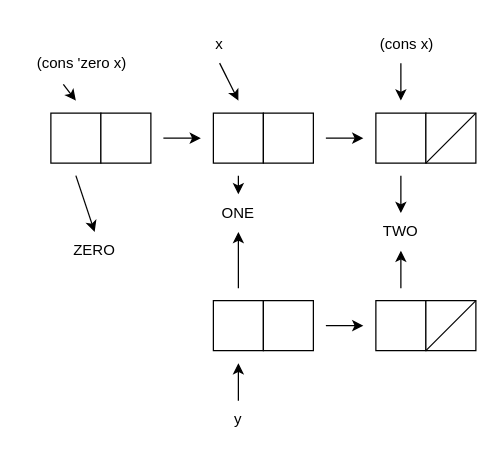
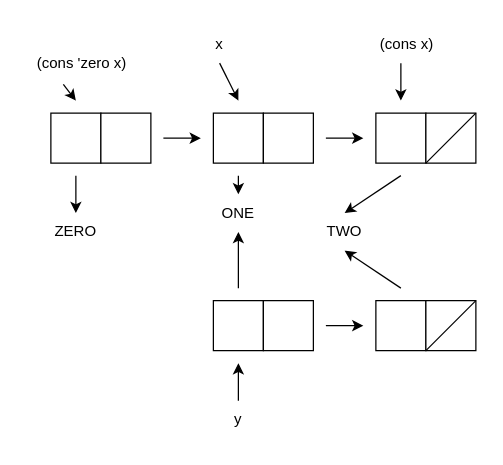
node "TWO": moved (401, 232) -> (344, 232)
node "ZERO": moved (94, 251) -> (76, 232)
